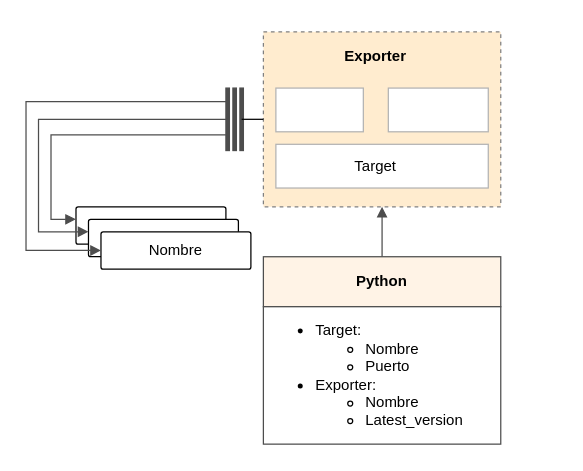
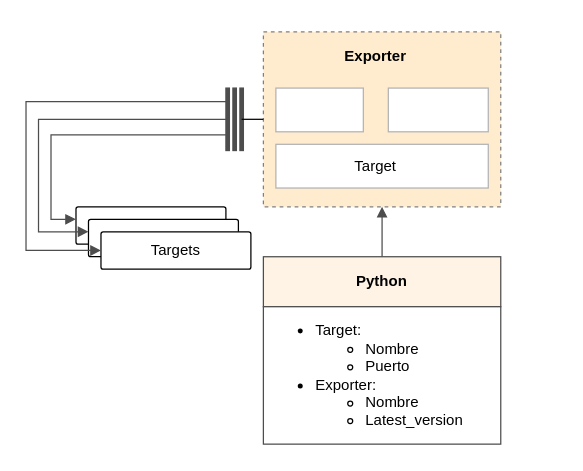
node "Nombre": label "Nombre" -> "Targets"
